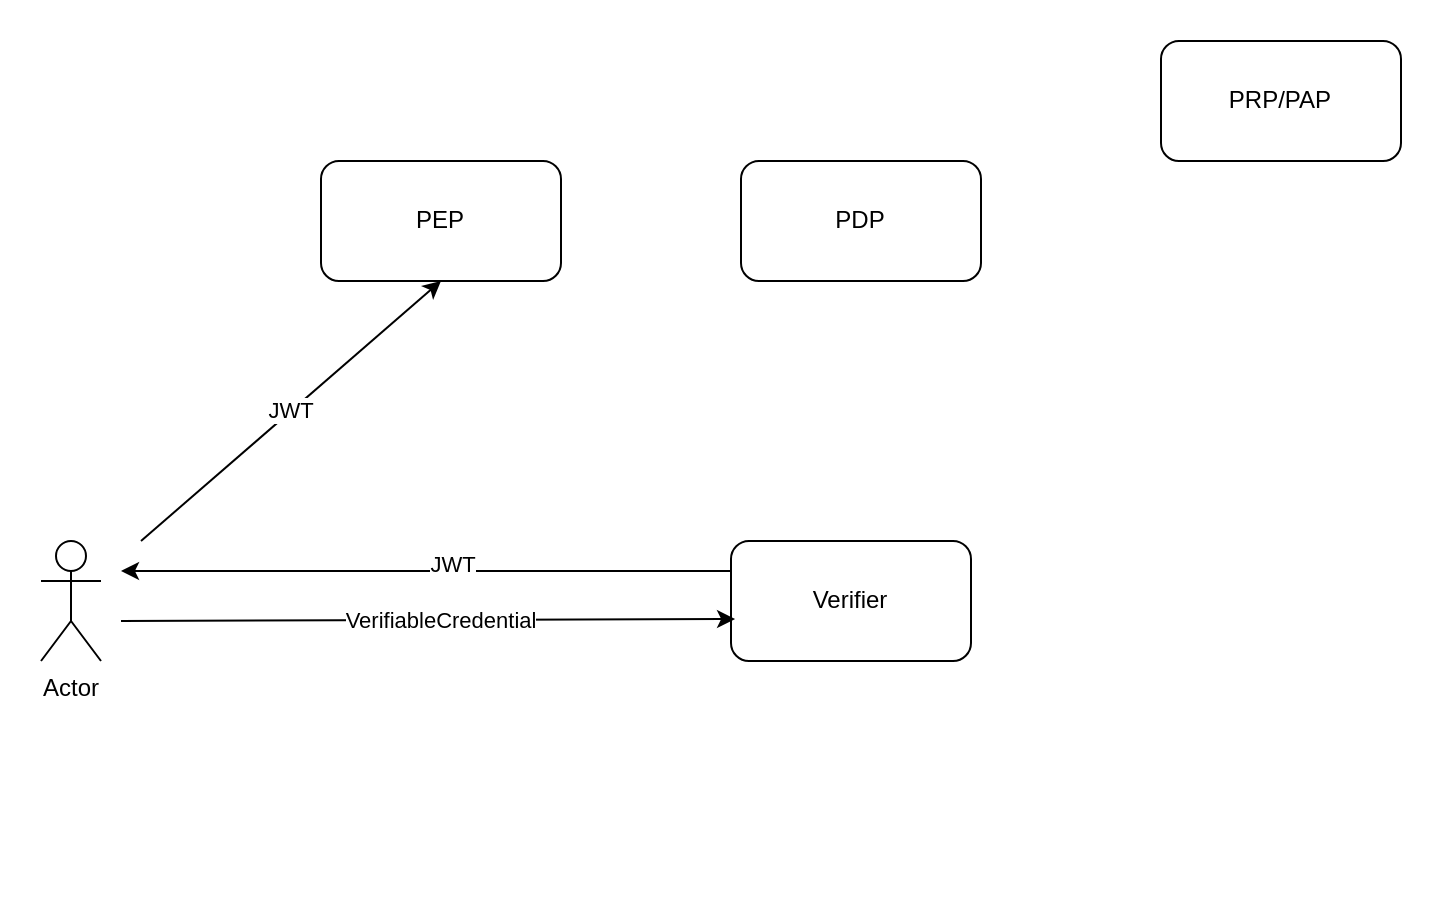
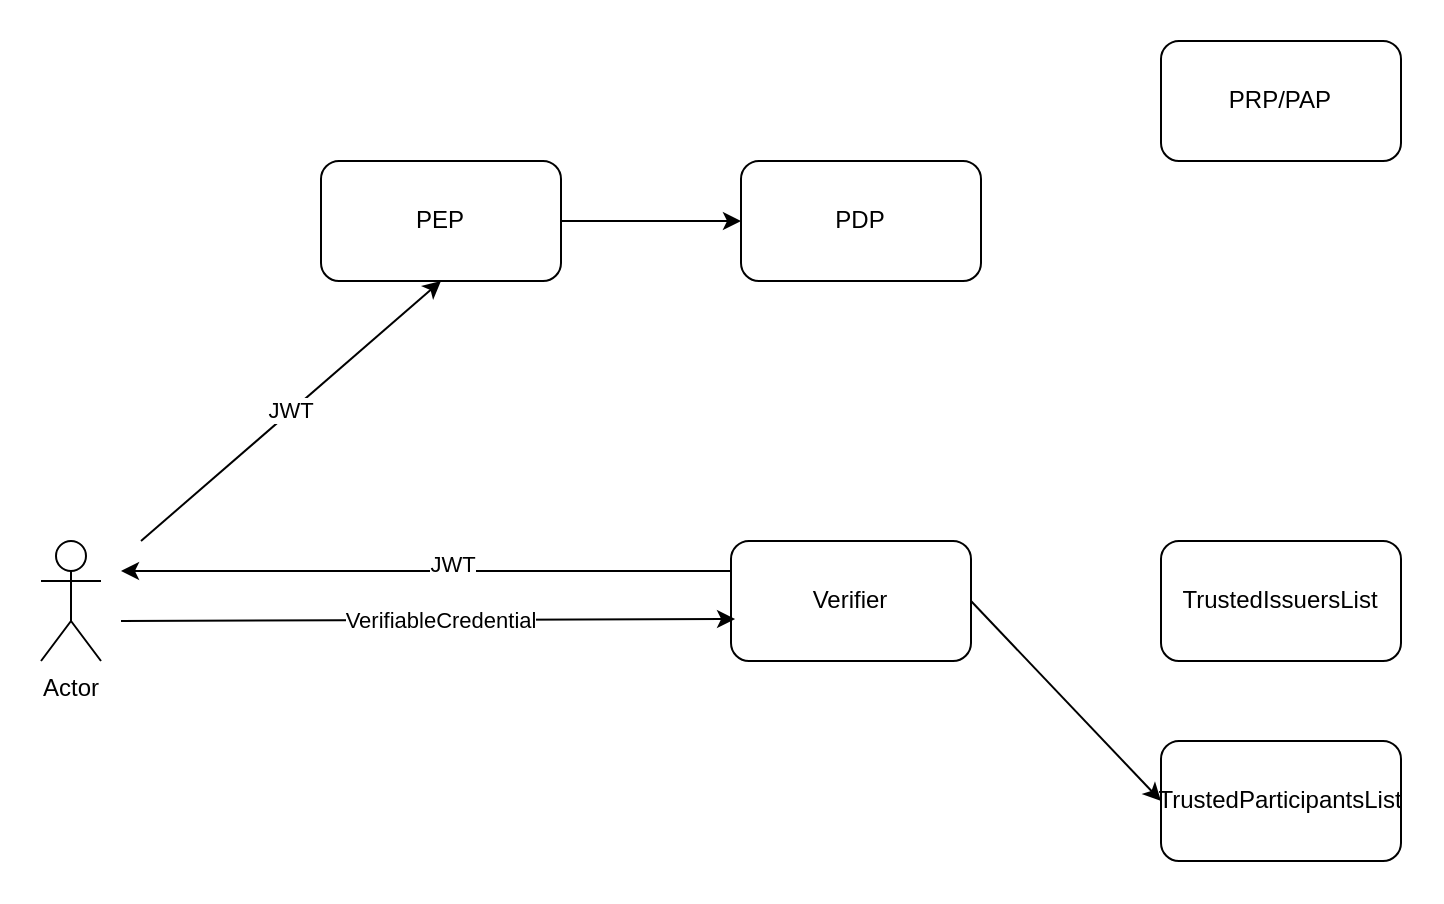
edge "PEP" -> "PDP": added
node "TrustedIssuersList": added
edge "Verifier" -> "TrustedParticipantsList": added
node "TrustedParticipantsList": added
